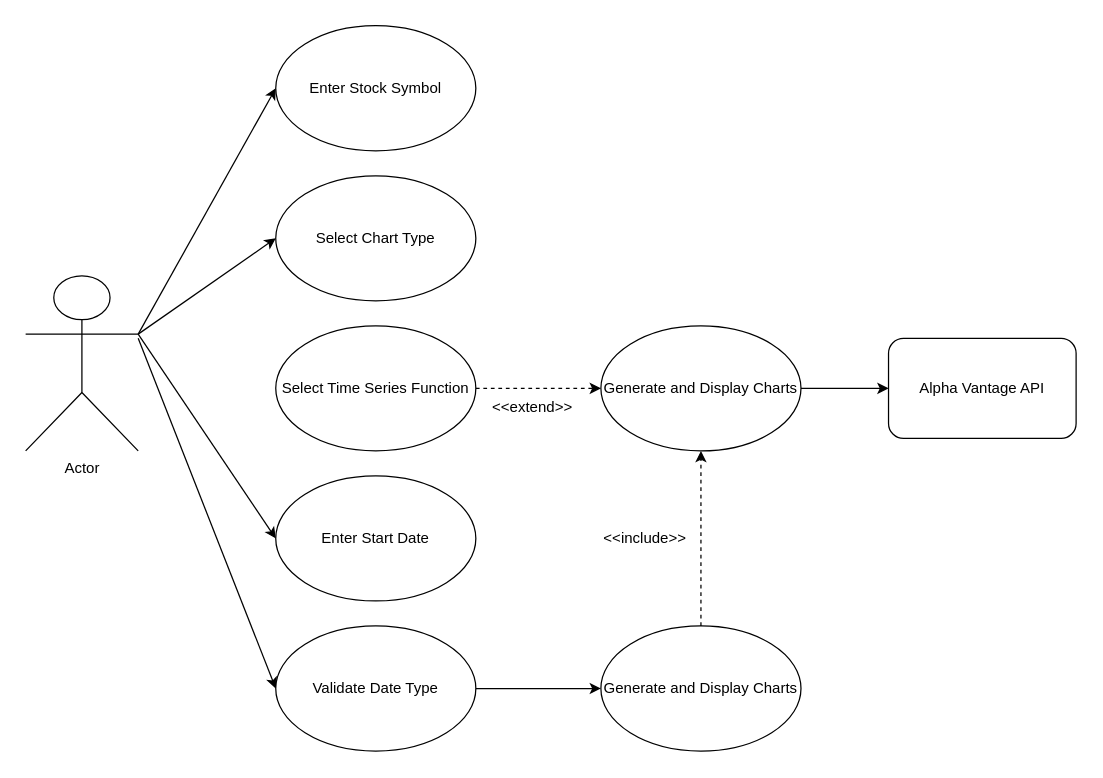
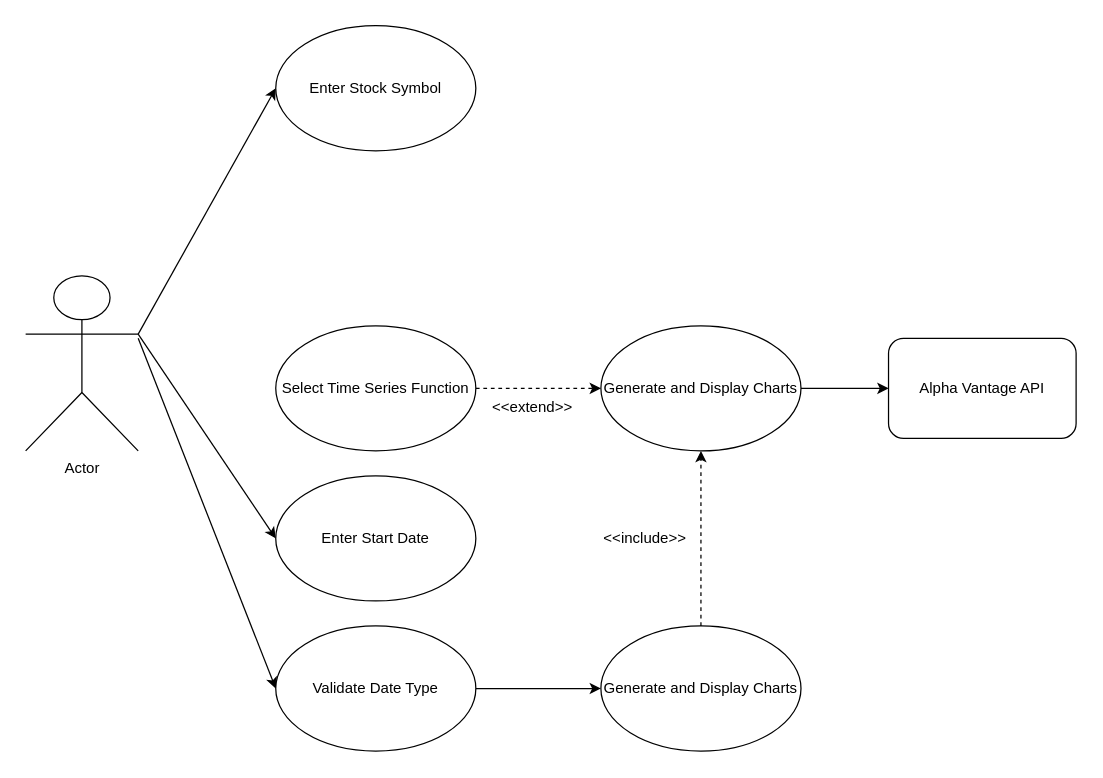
node "Select Chart Type": removed
edge "Actor" -> "Select Chart Type": removed
